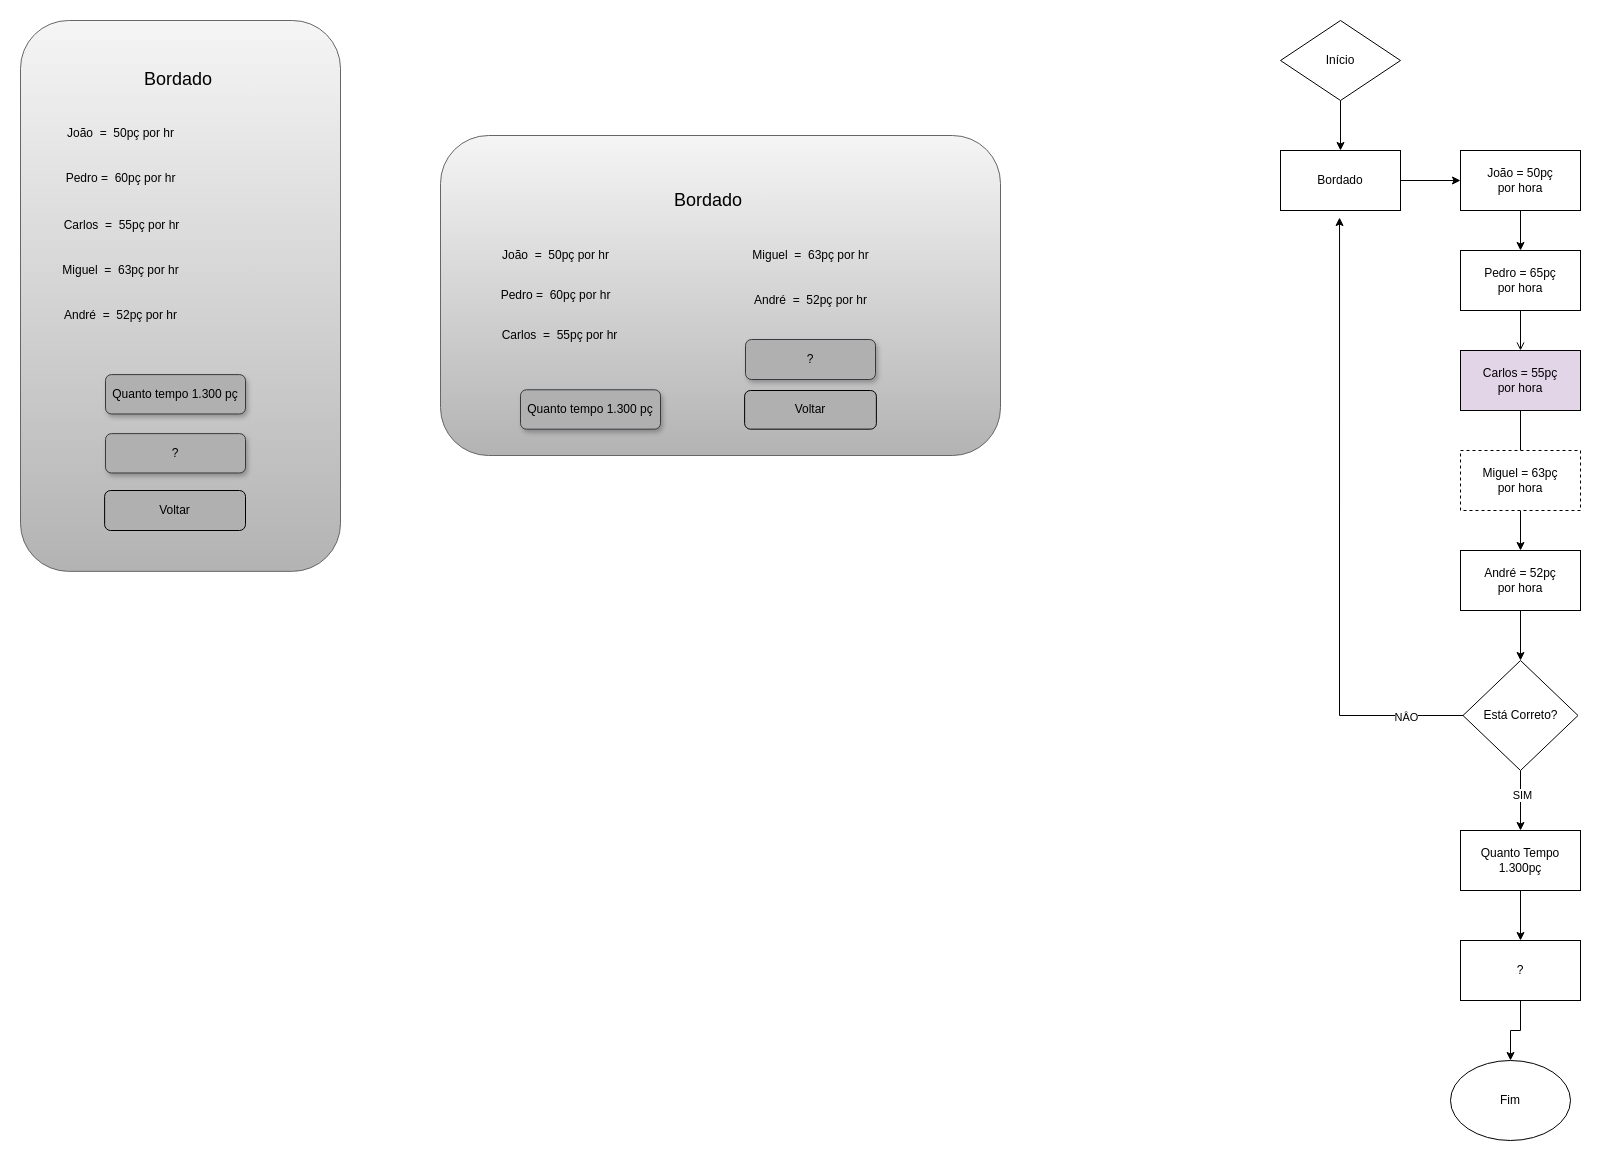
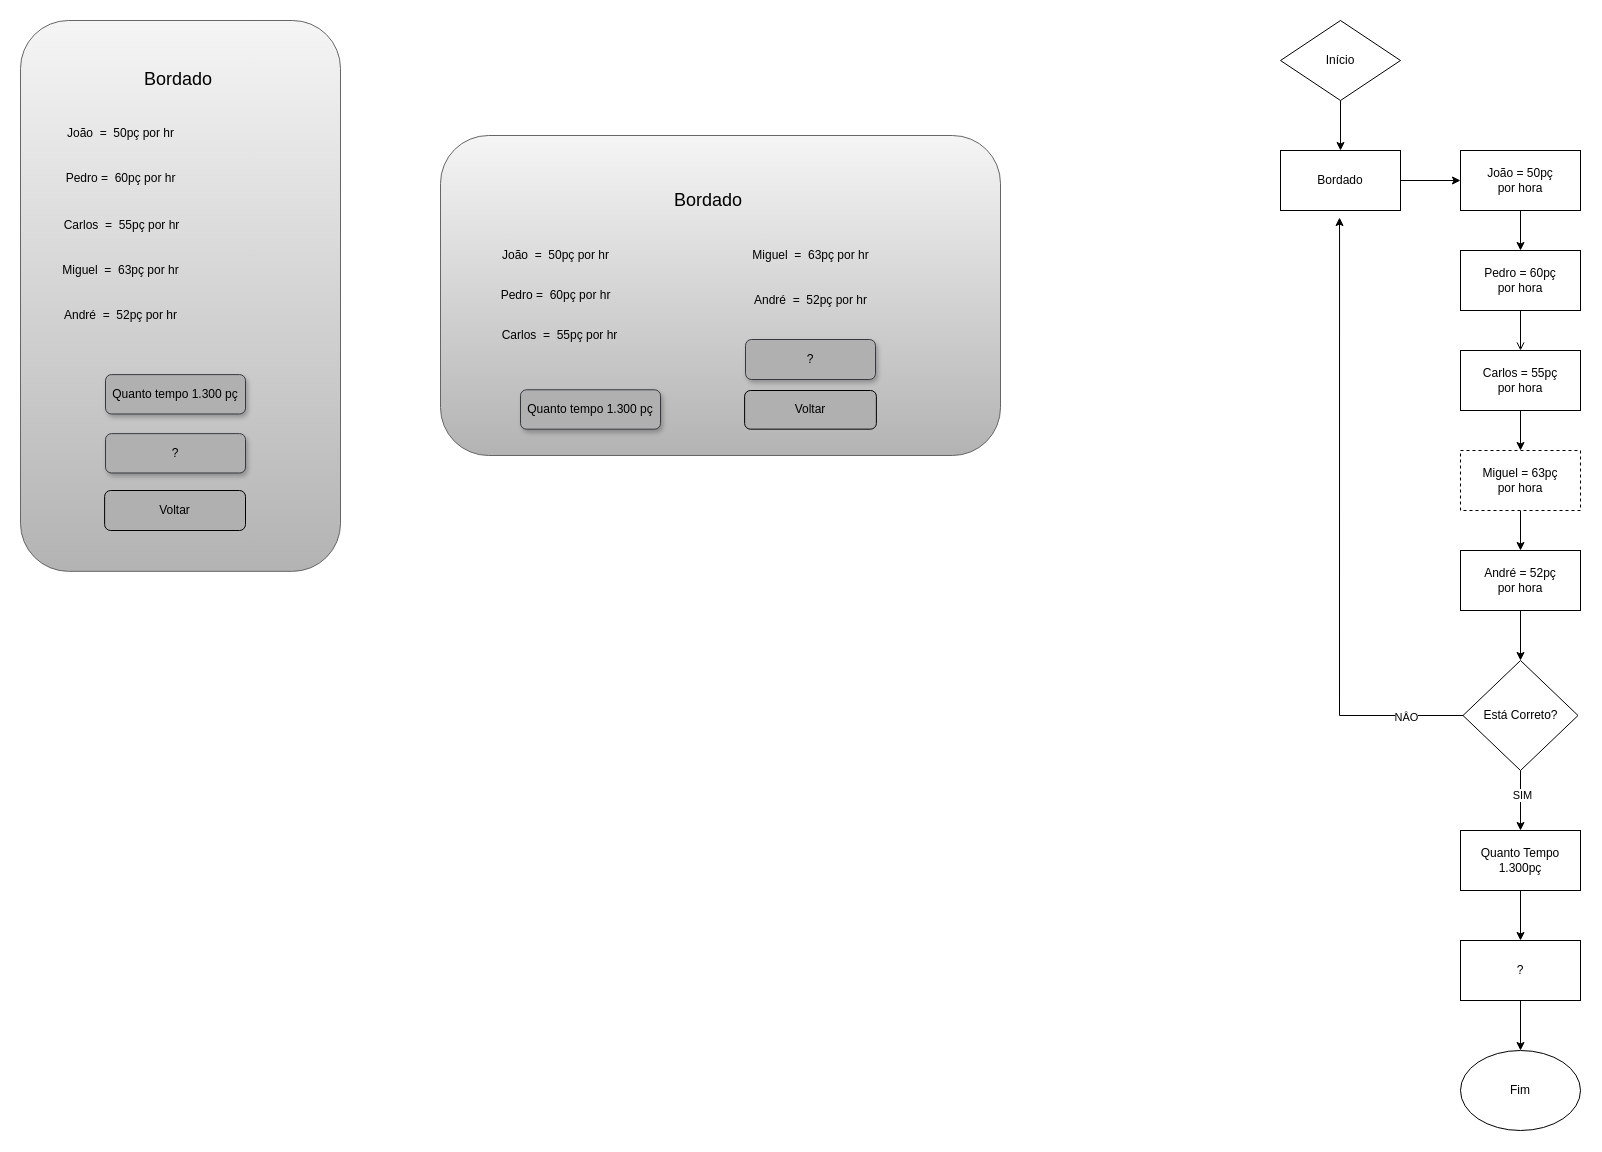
node "Pedro = 65pç por hora": label "Pedro = 65pç por hora" -> "Pedro = 60pç por hora"
node "Carlos = 55pç por hora": fillcolor #e1d5e7 -> #ffffff
edge "Carlos = 55pç por hora" -- "Miguel = 63pç por hora": arrowhead none -> classic
node "Fim": moved (1511, 1101) -> (1521, 1091)
